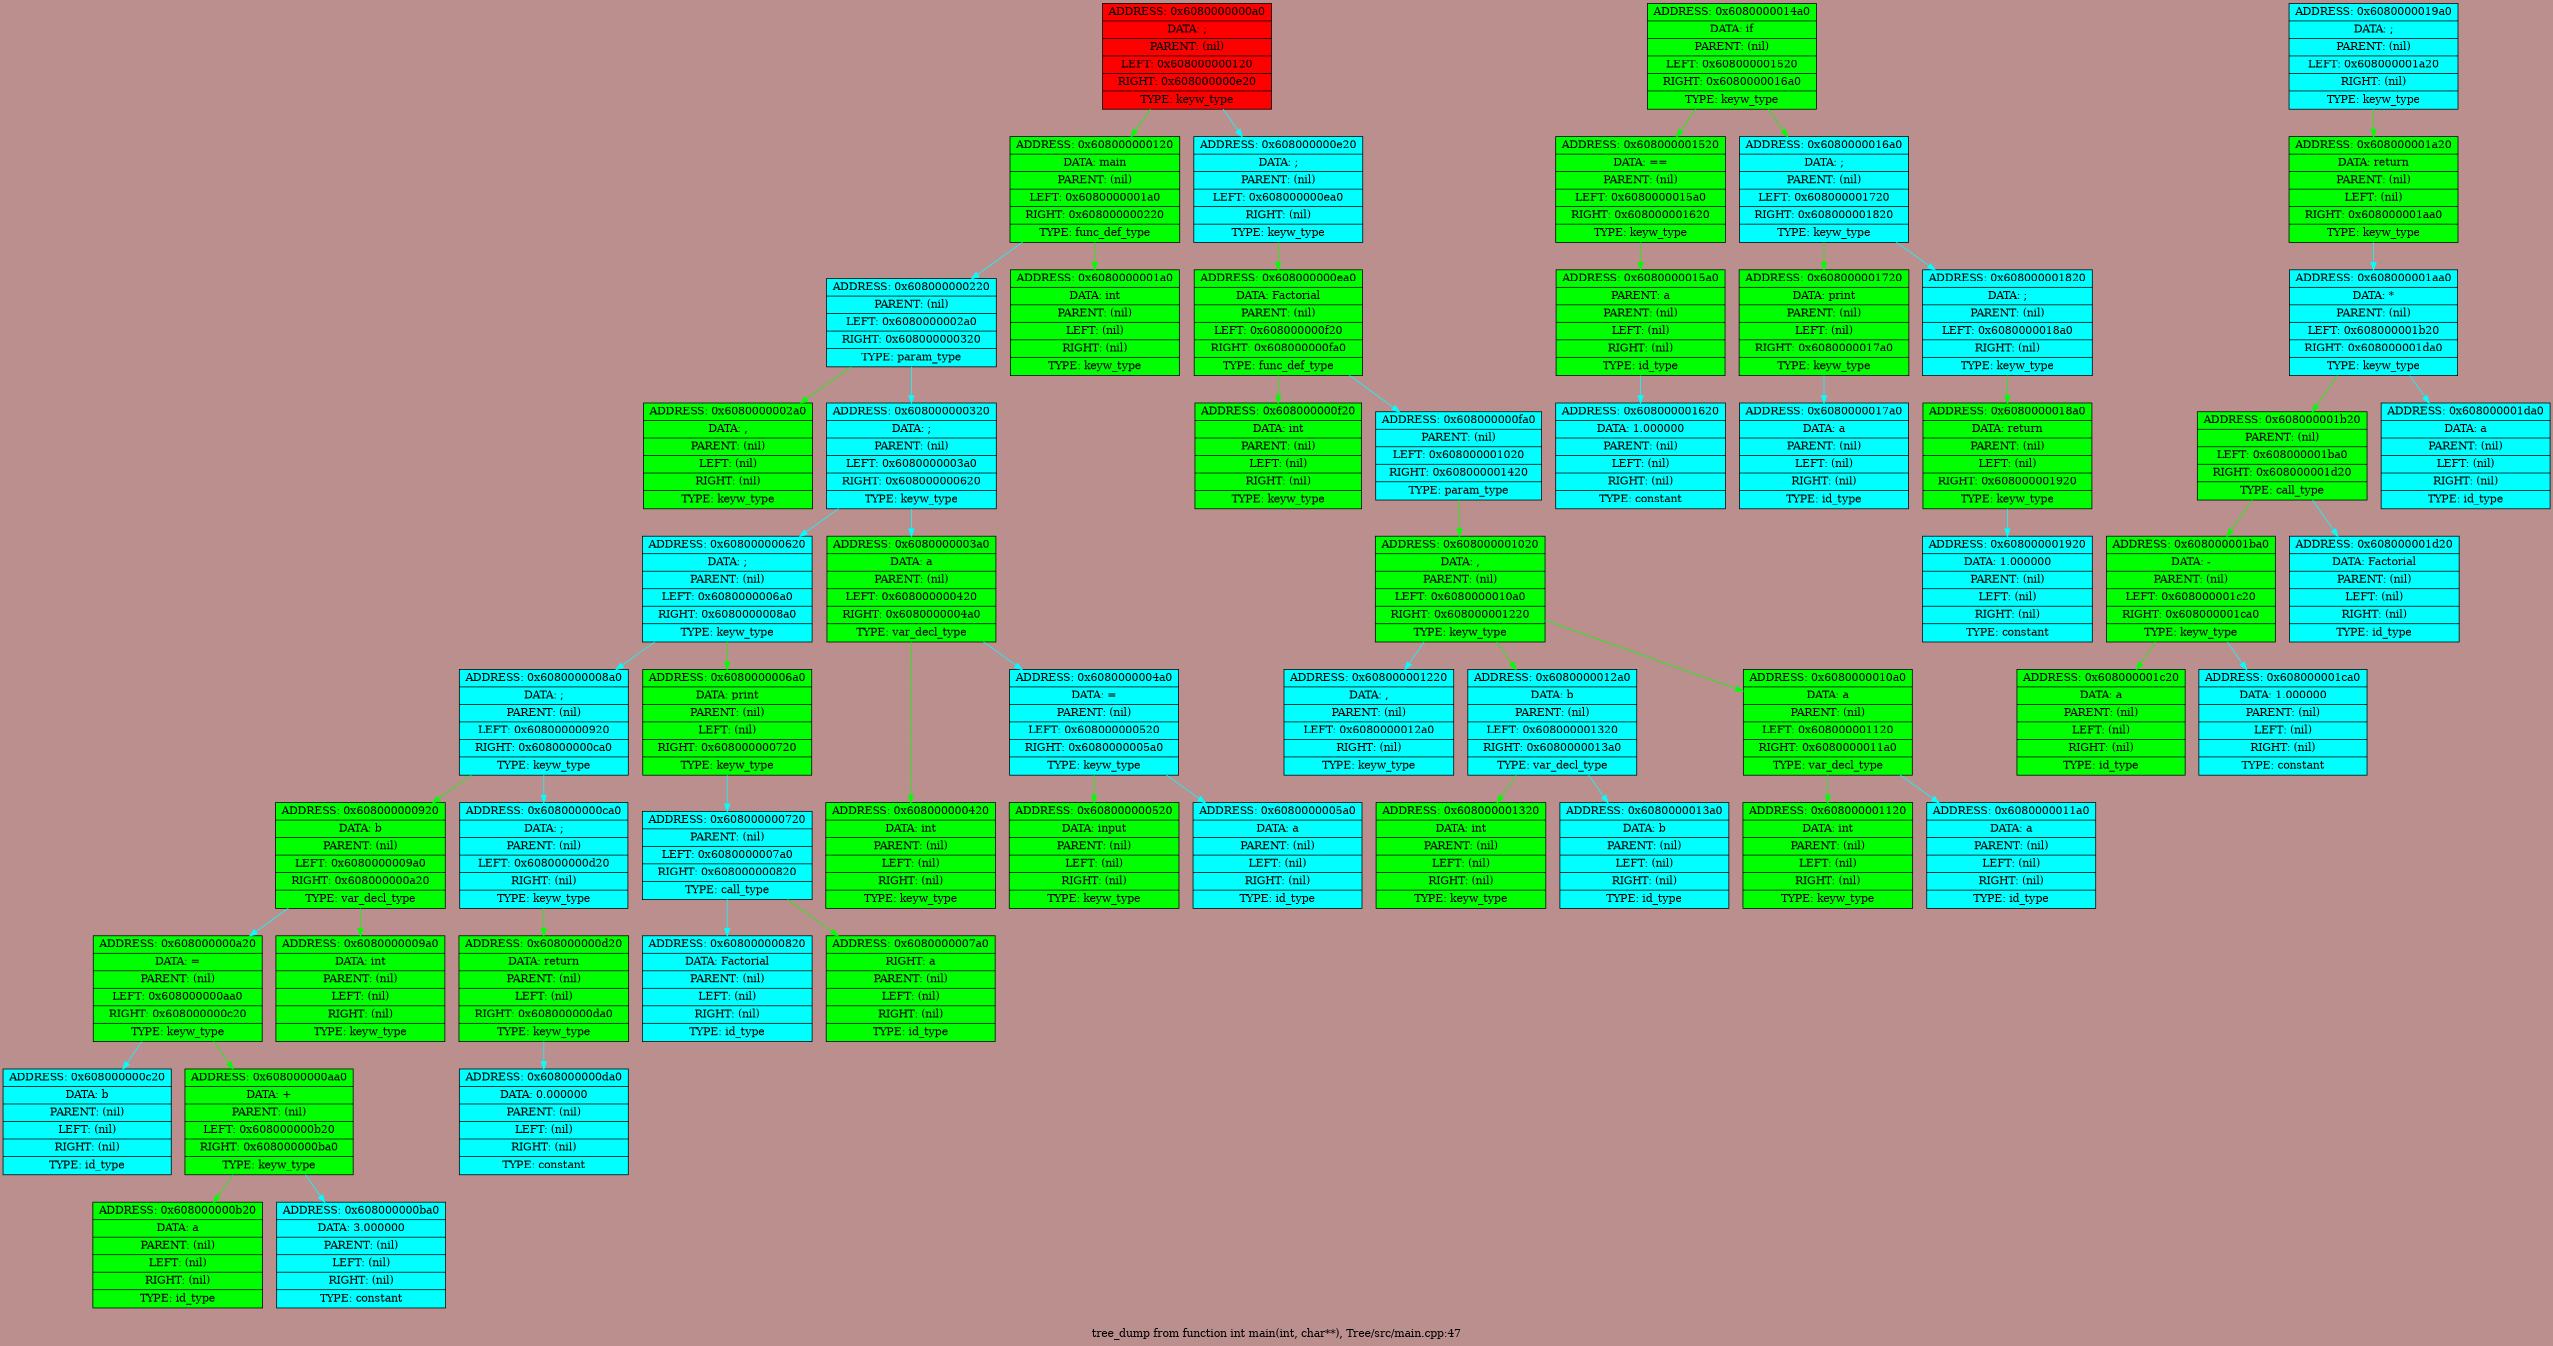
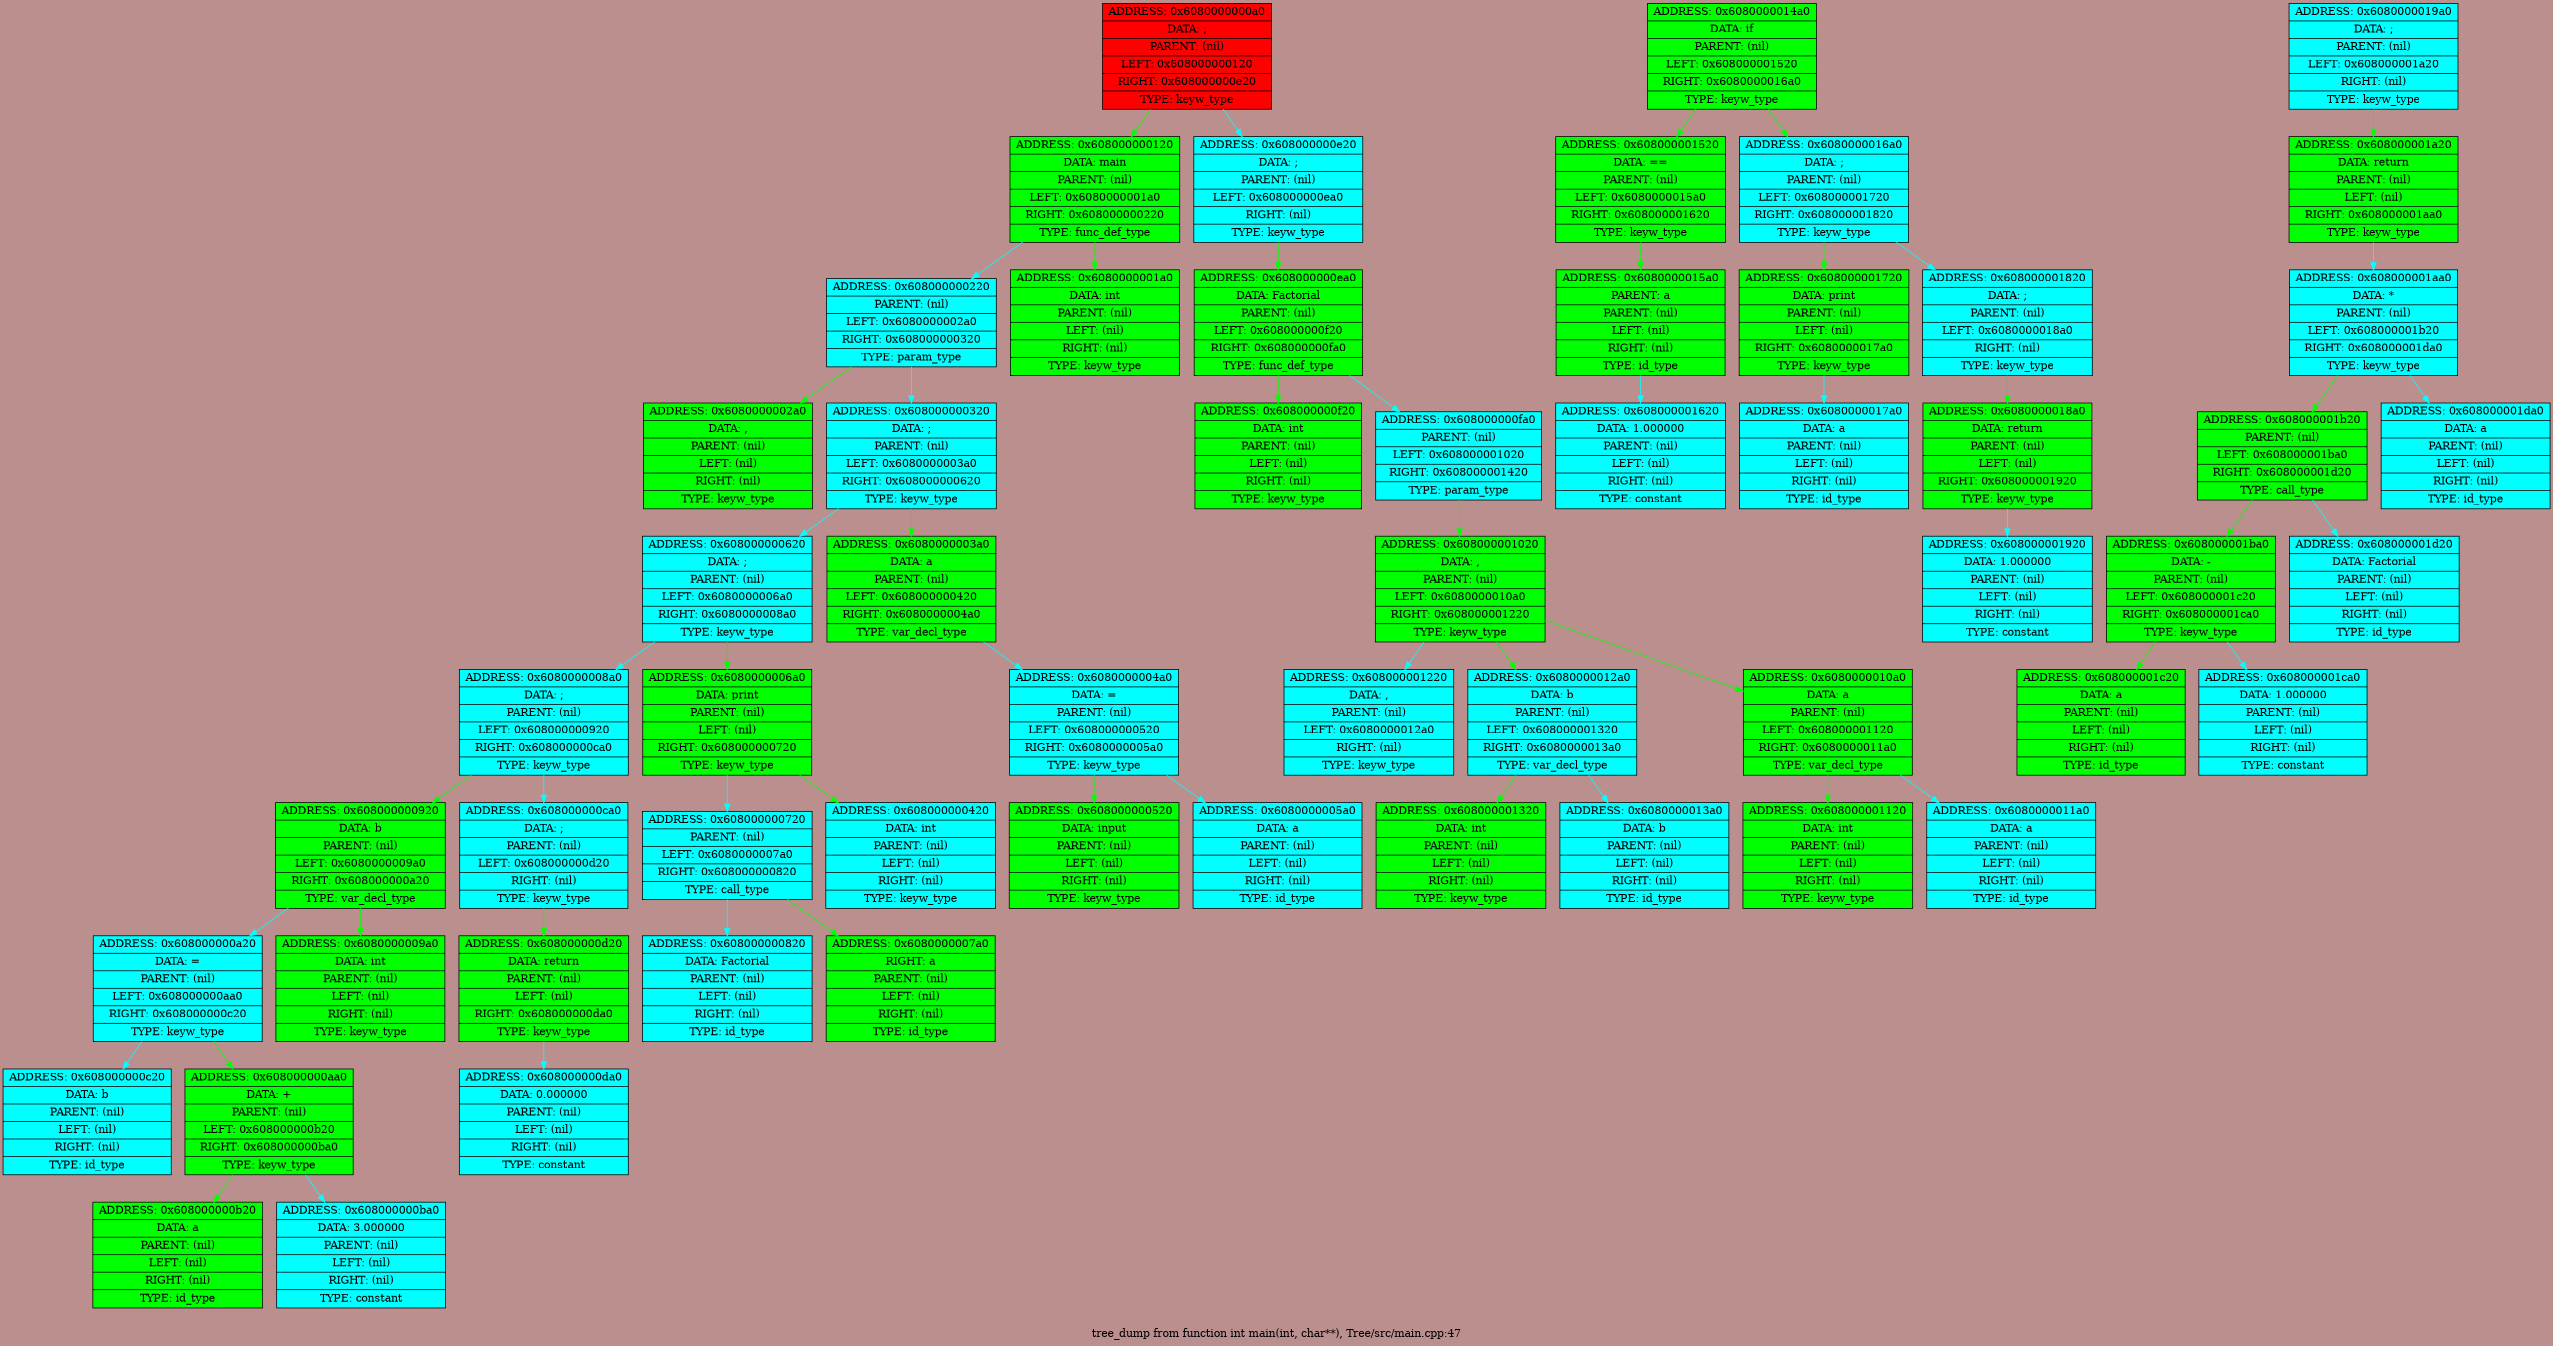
edge "ADDRESS: 0x608000000320" -> "ADDRESS: 0x6080000003a0": color aqua -> lime
edge "ADDRESS: 0x6080000003a0" -> "ADDRESS: 0x608000000420": now "ADDRESS: 0x6080000006a0" -> "ADDRESS: 0x608000000420"
node "ADDRESS: 0x608000000420": fillcolor lime -> aqua
node "ADDRESS: 0x608000000a20": fillcolor lime -> aqua
